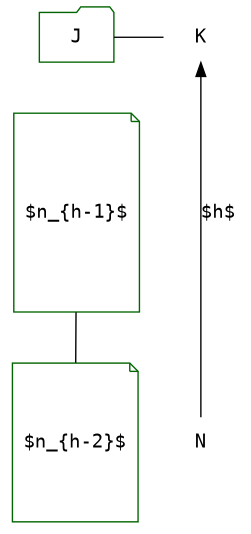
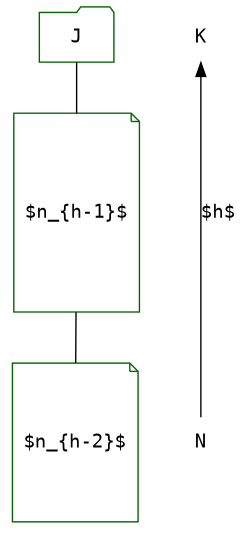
edge "J" -- "K": now "J" -- "$n_{h-1}$"
